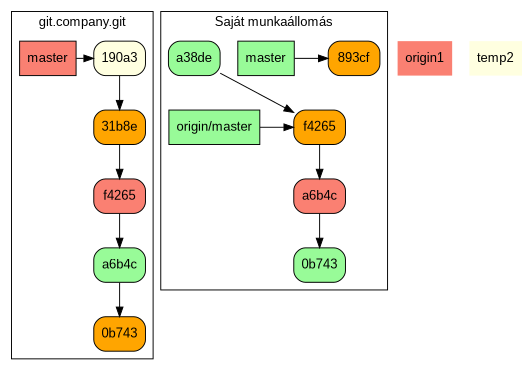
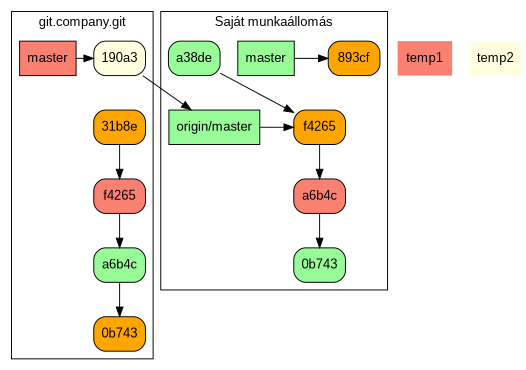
node "origin1": label "origin1" -> "temp1"
edge "190a3" -> "31b8e": now "190a3" -> "origin/master"
